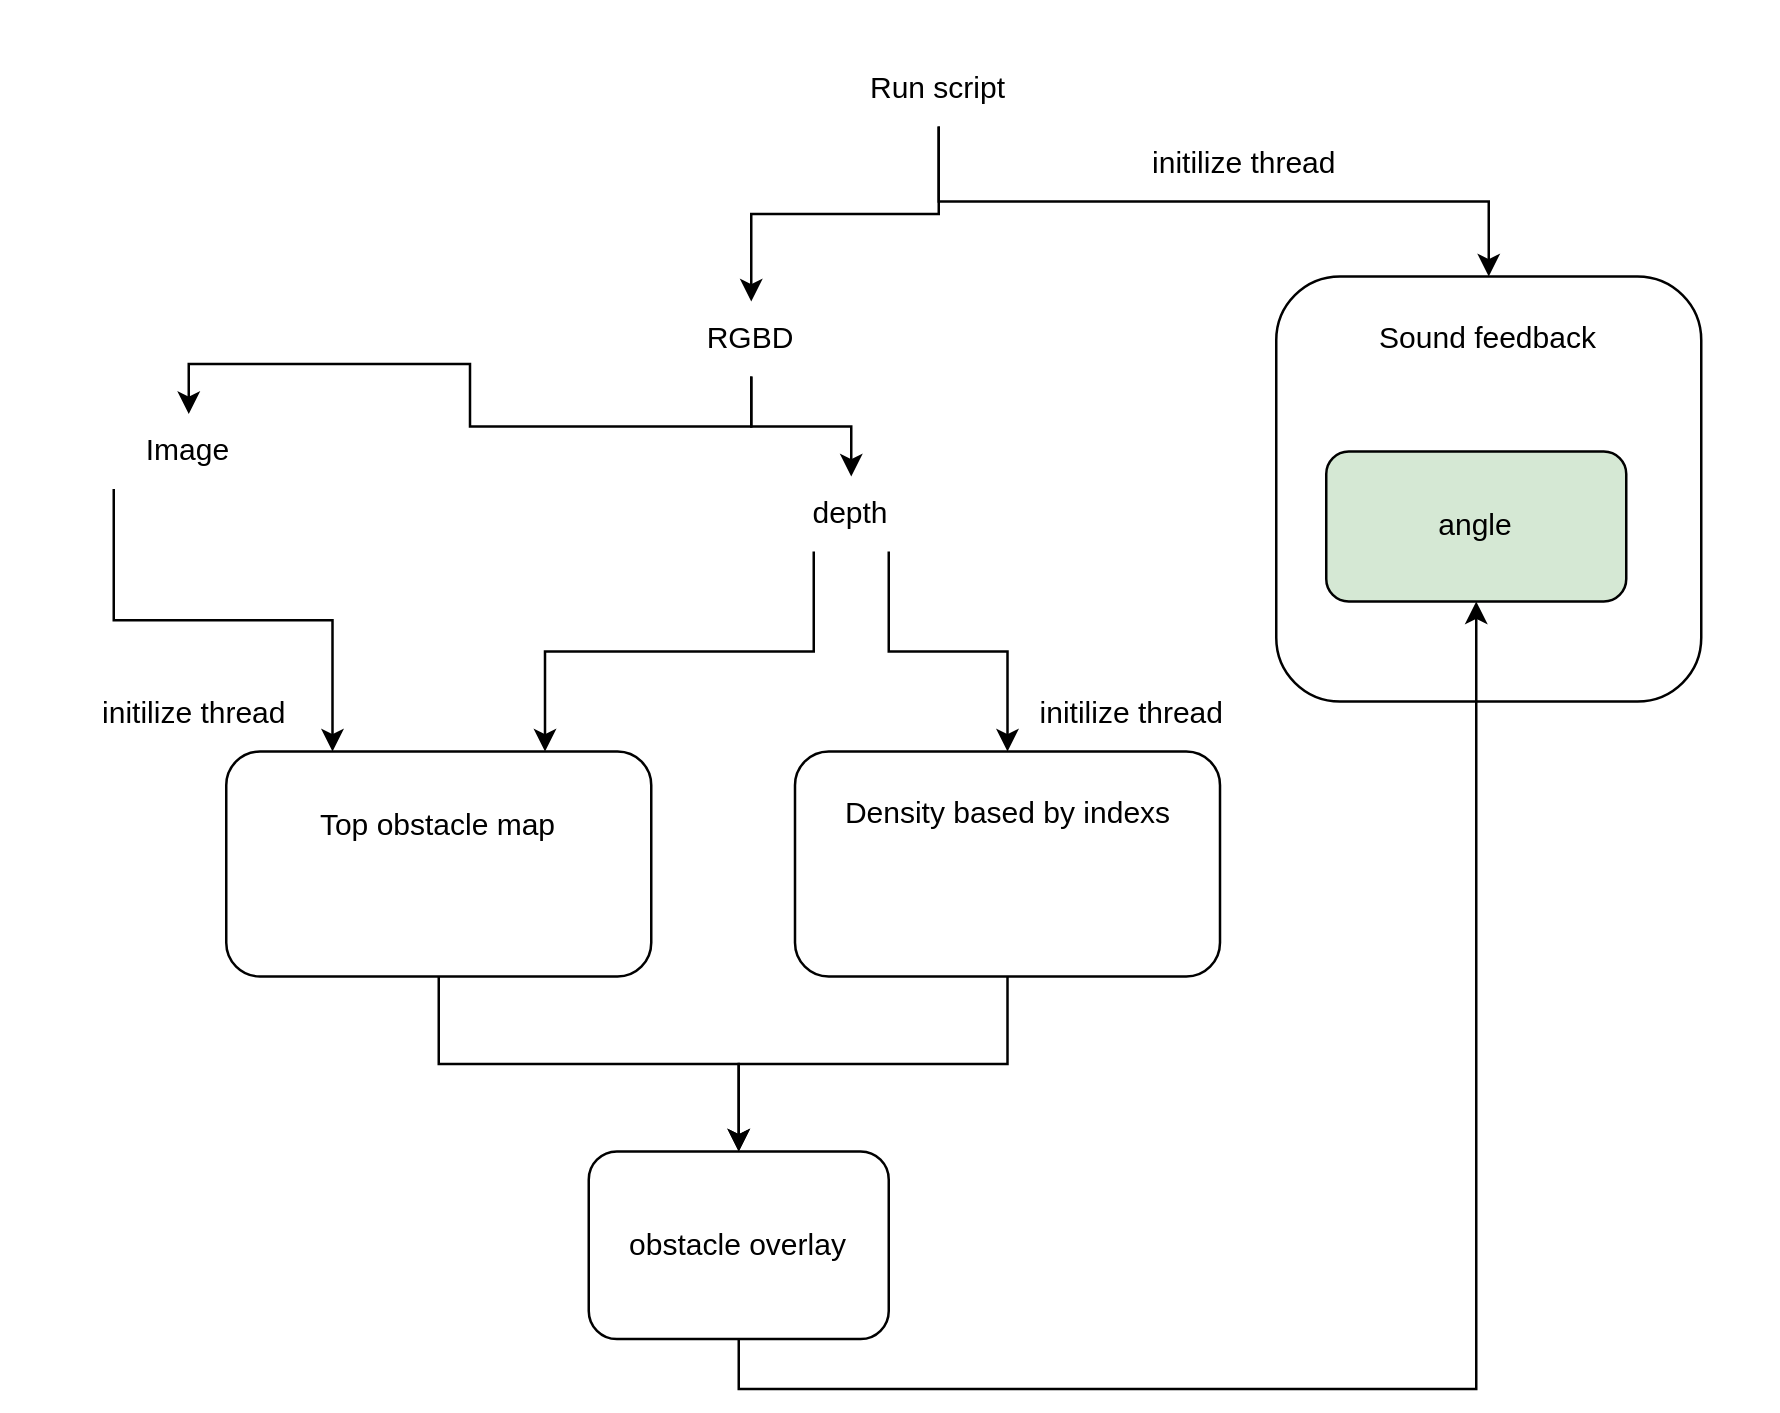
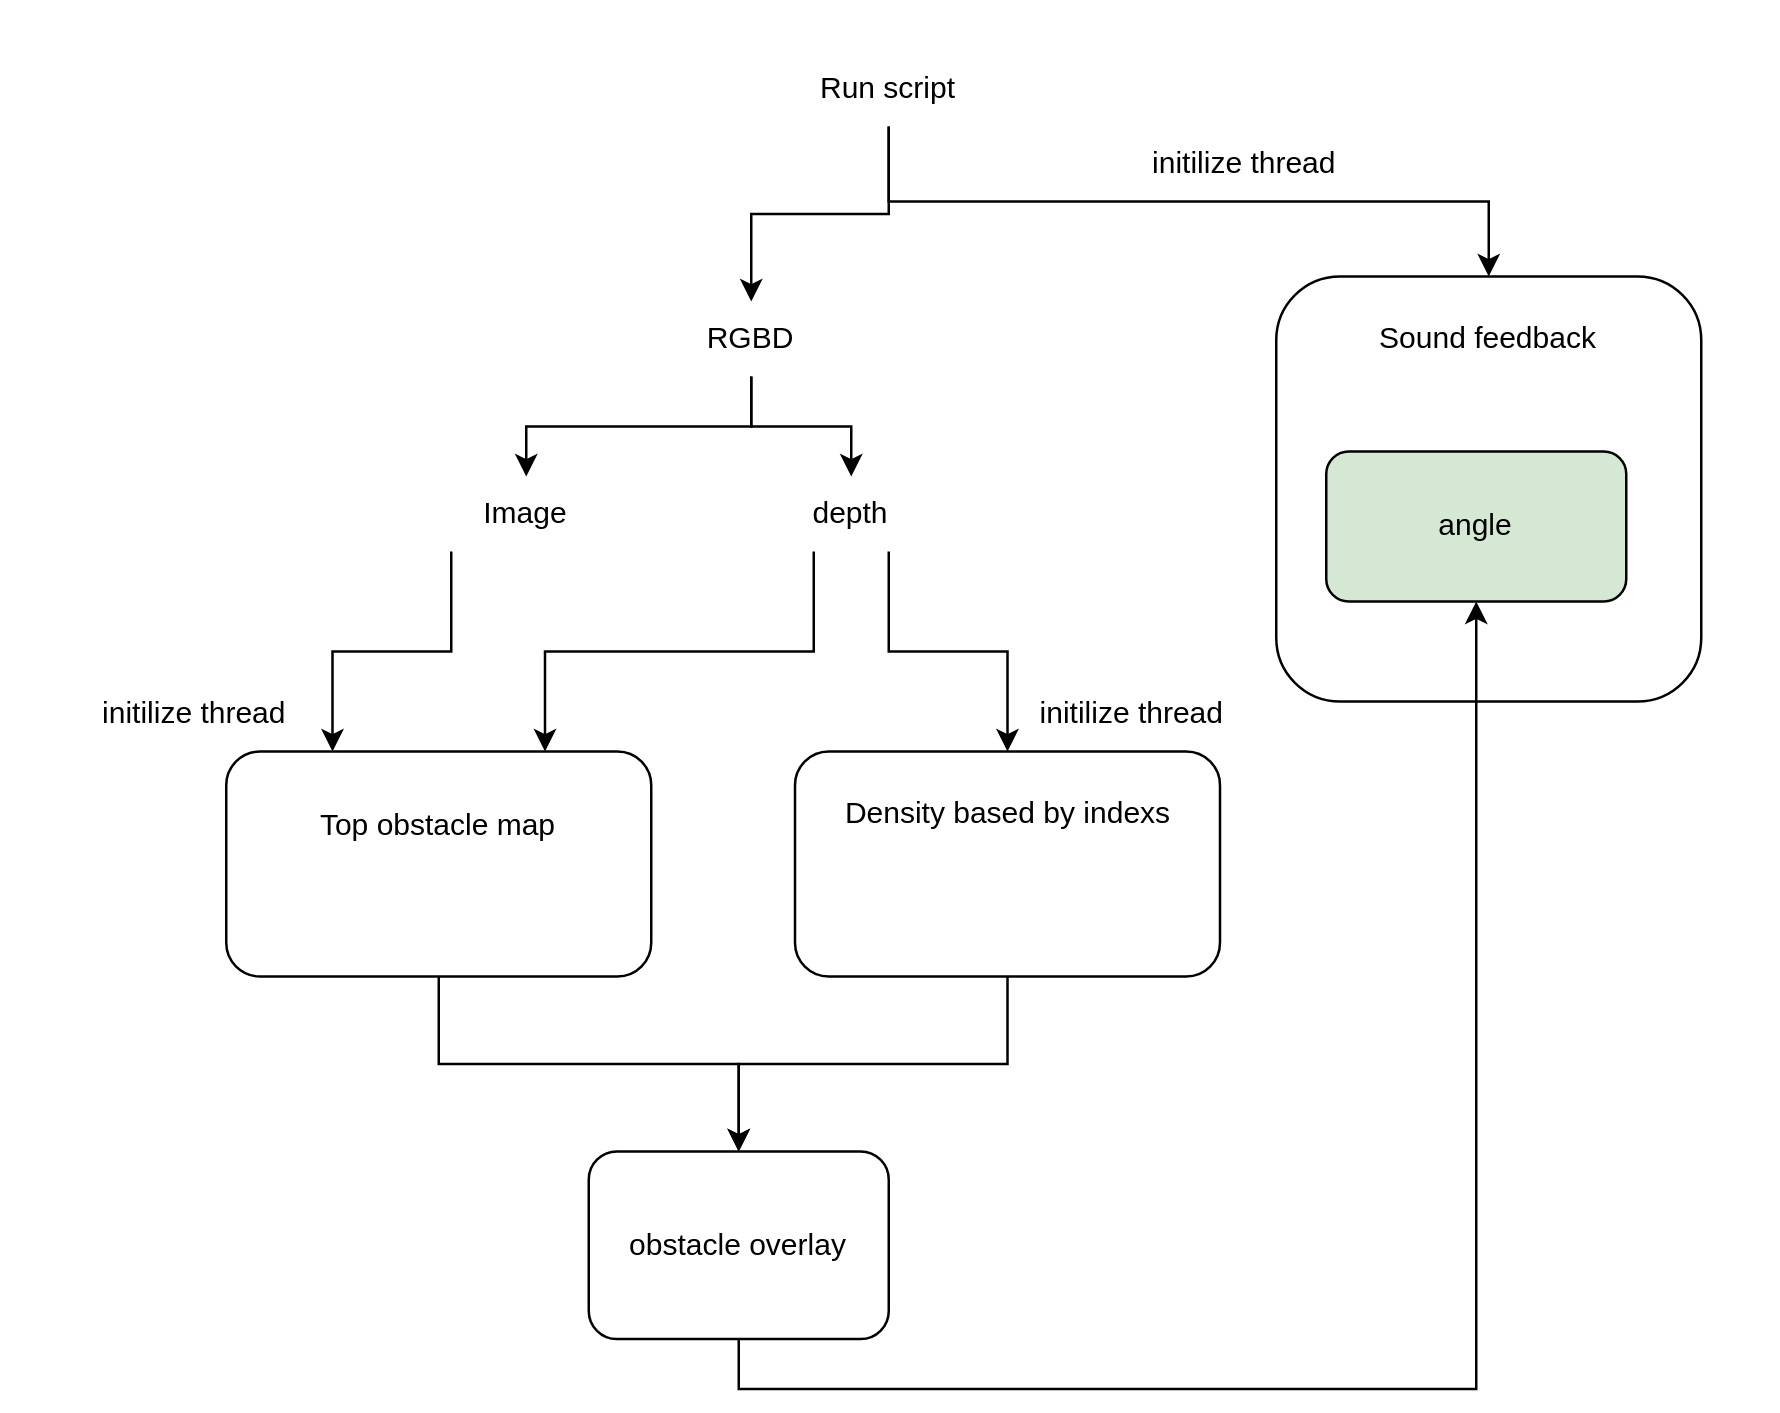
node "Run script": moved (939, 89) -> (889, 89)
node "Image": moved (189, 451) -> (526, 514)
